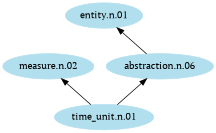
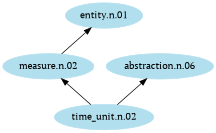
edge "abstraction.n.06" -> "entity.n.01": now "measure.n.02" -> "entity.n.01"
node "time_unit.n.01": label "time_unit.n.01" -> "time_unit.n.02"
